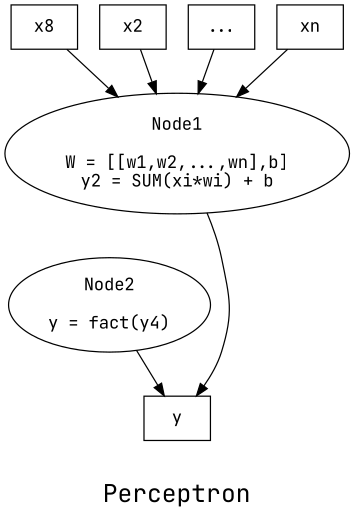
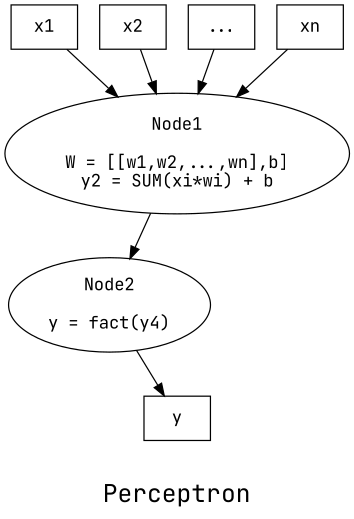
node "x8": label "x8" -> "x1"
edge "Node1 W = [[w1,w2,...,wn],b] y2 = SUM(xi*wi) + b" -> "y": now "Node1 W = [[w1,w2,...,wn],b] y2 = SUM(xi*wi) + b" -> "Node2 y = fact(y4)"
